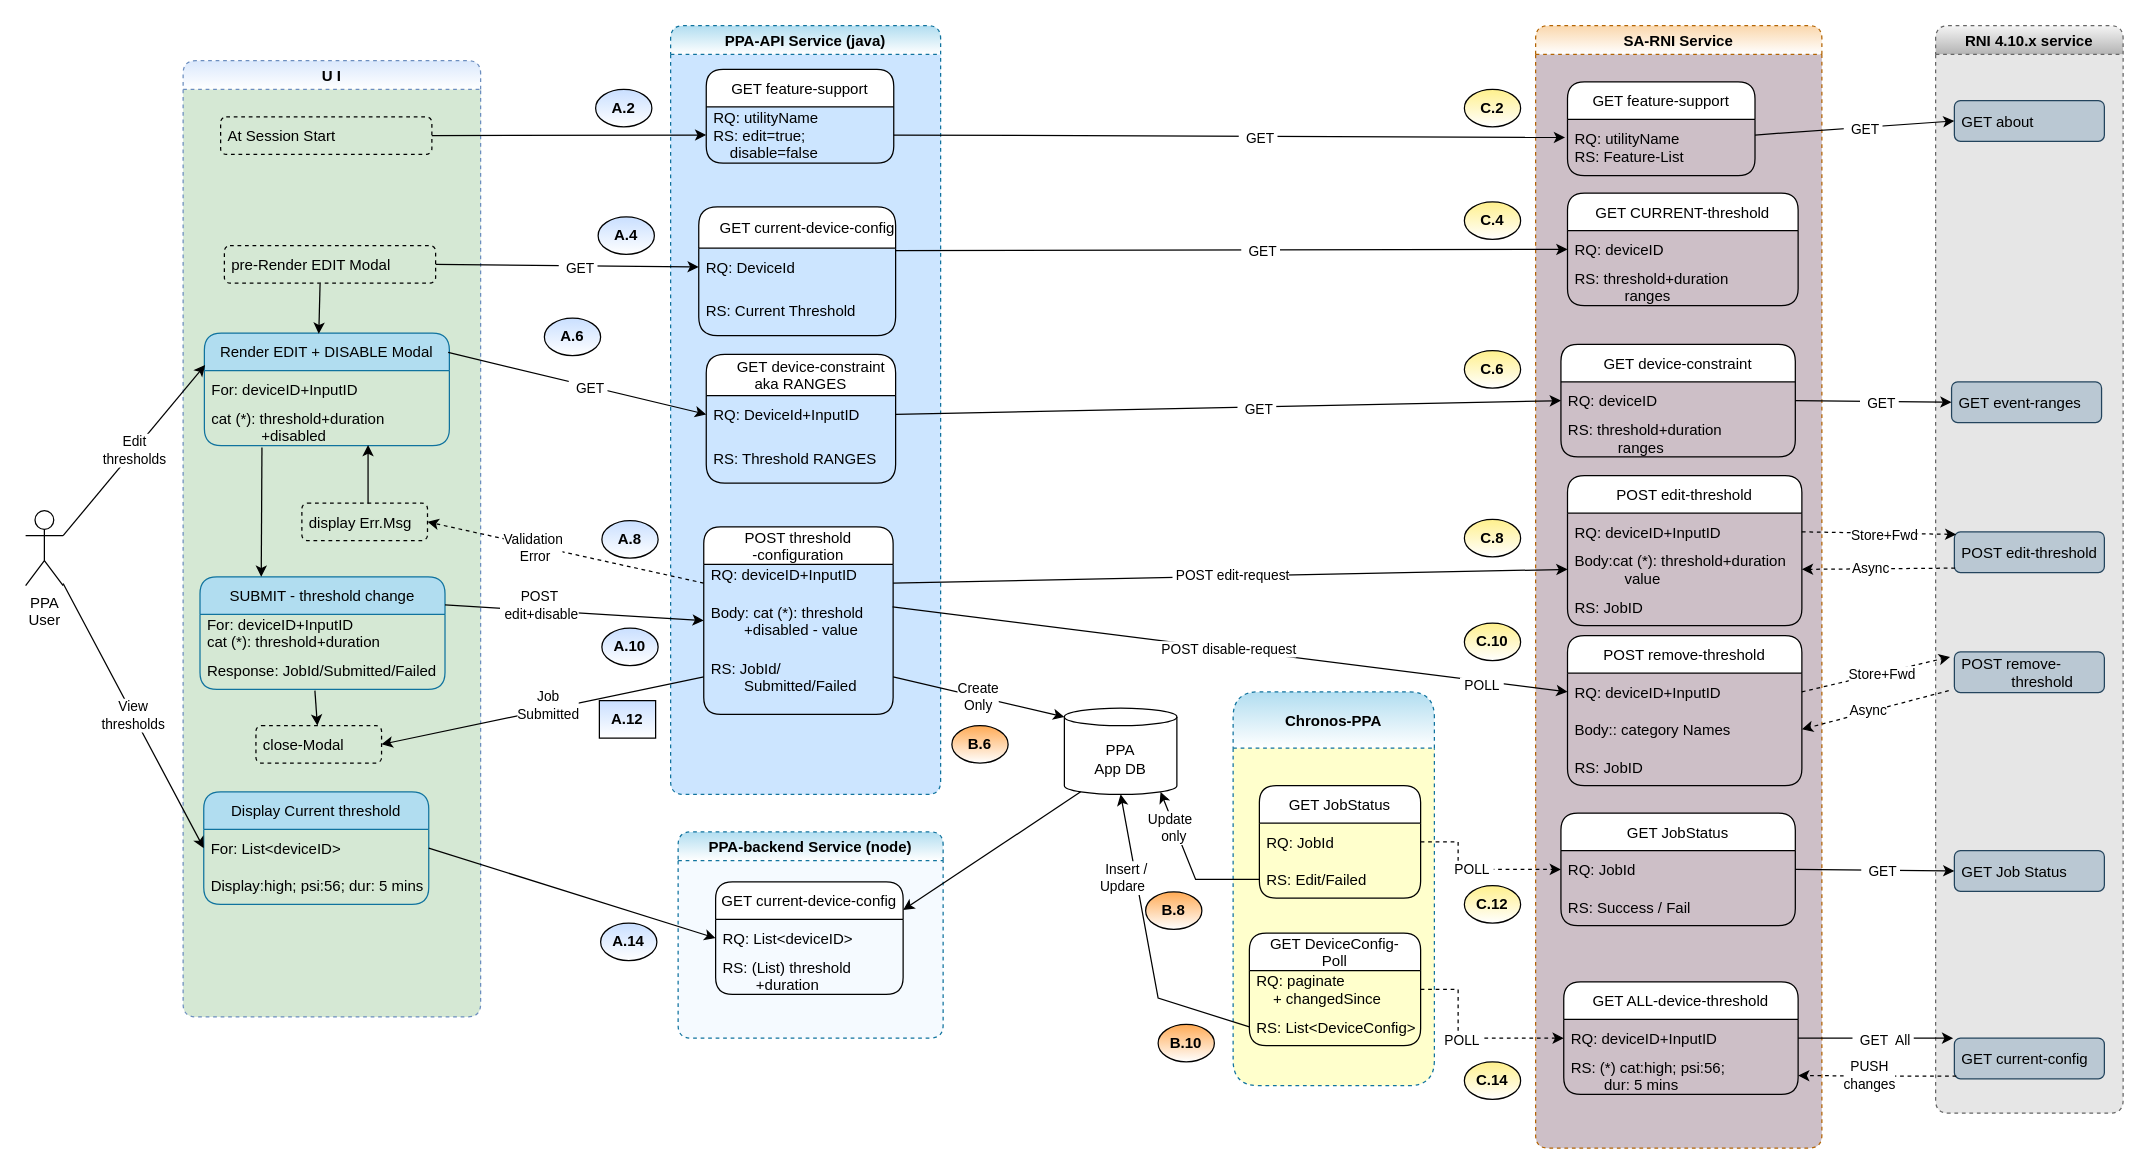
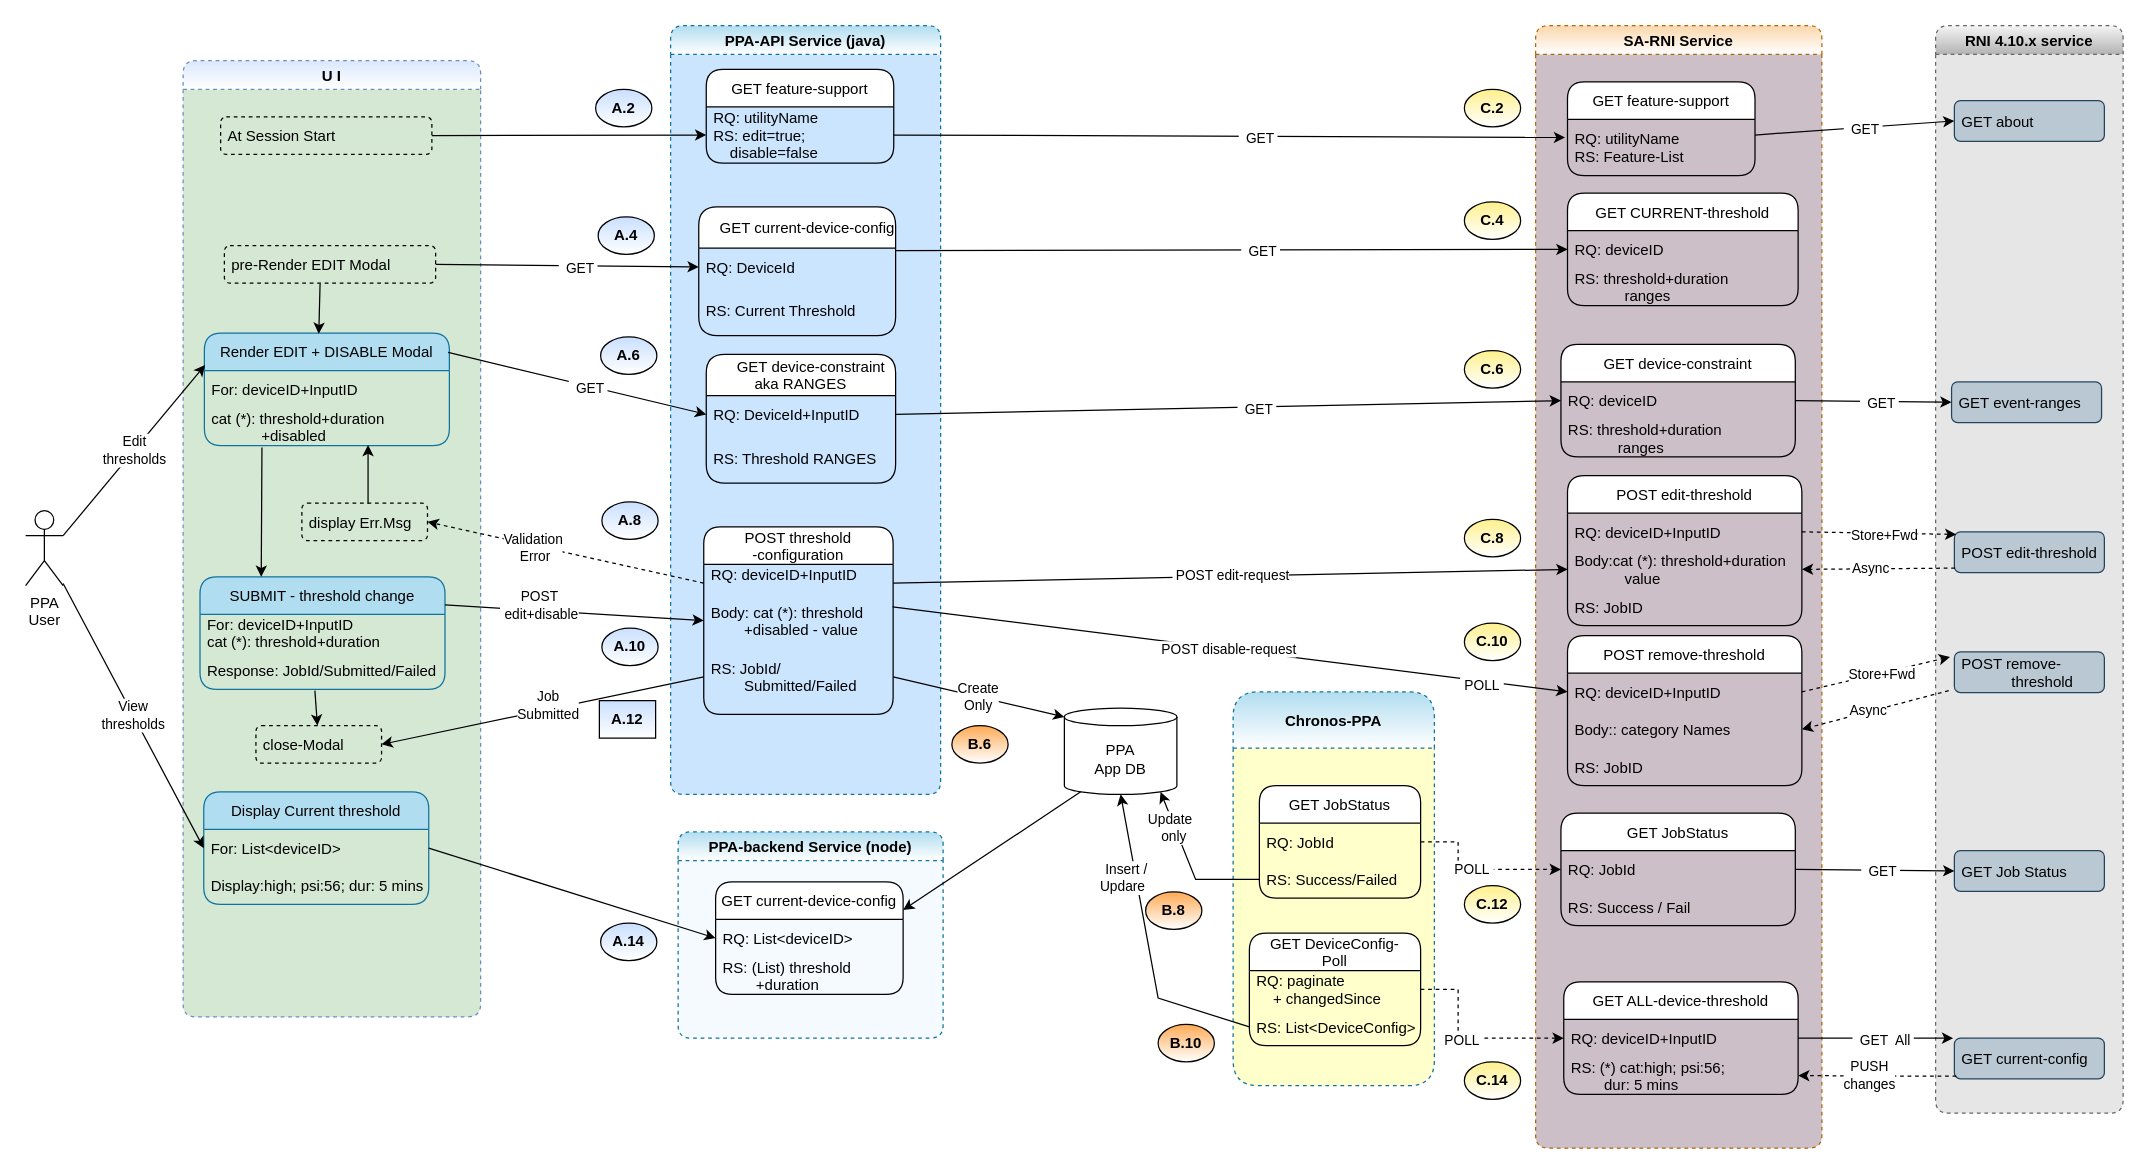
node "A.6": moved (573, 337) -> (629, 356)
node "A.8": moved (630, 539) -> (630, 521)
node "RS: Edit/Failed": label "RS: Edit/Failed" -> "RS: Success/Failed"
